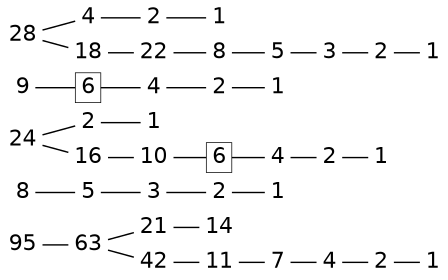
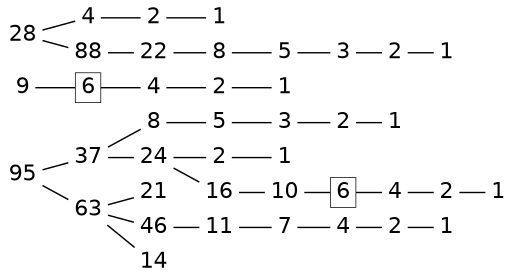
node "18": label "18" -> "88"
node "37": added
edge "21" -- "14": now "63" -- "14"
node "42": label "42" -> "46"
